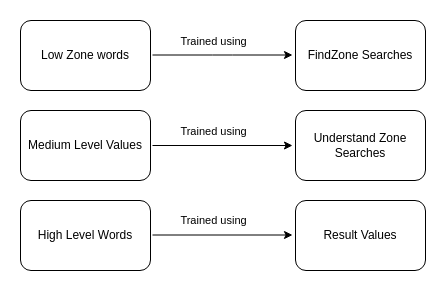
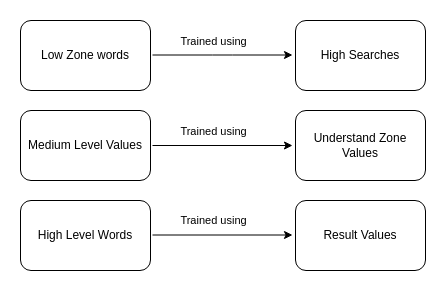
node "FindZone Searches": label "FindZone Searches" -> "High Searches"
node "Understand Zone Searches": label "Understand Zone Searches" -> "Understand Zone Values"
